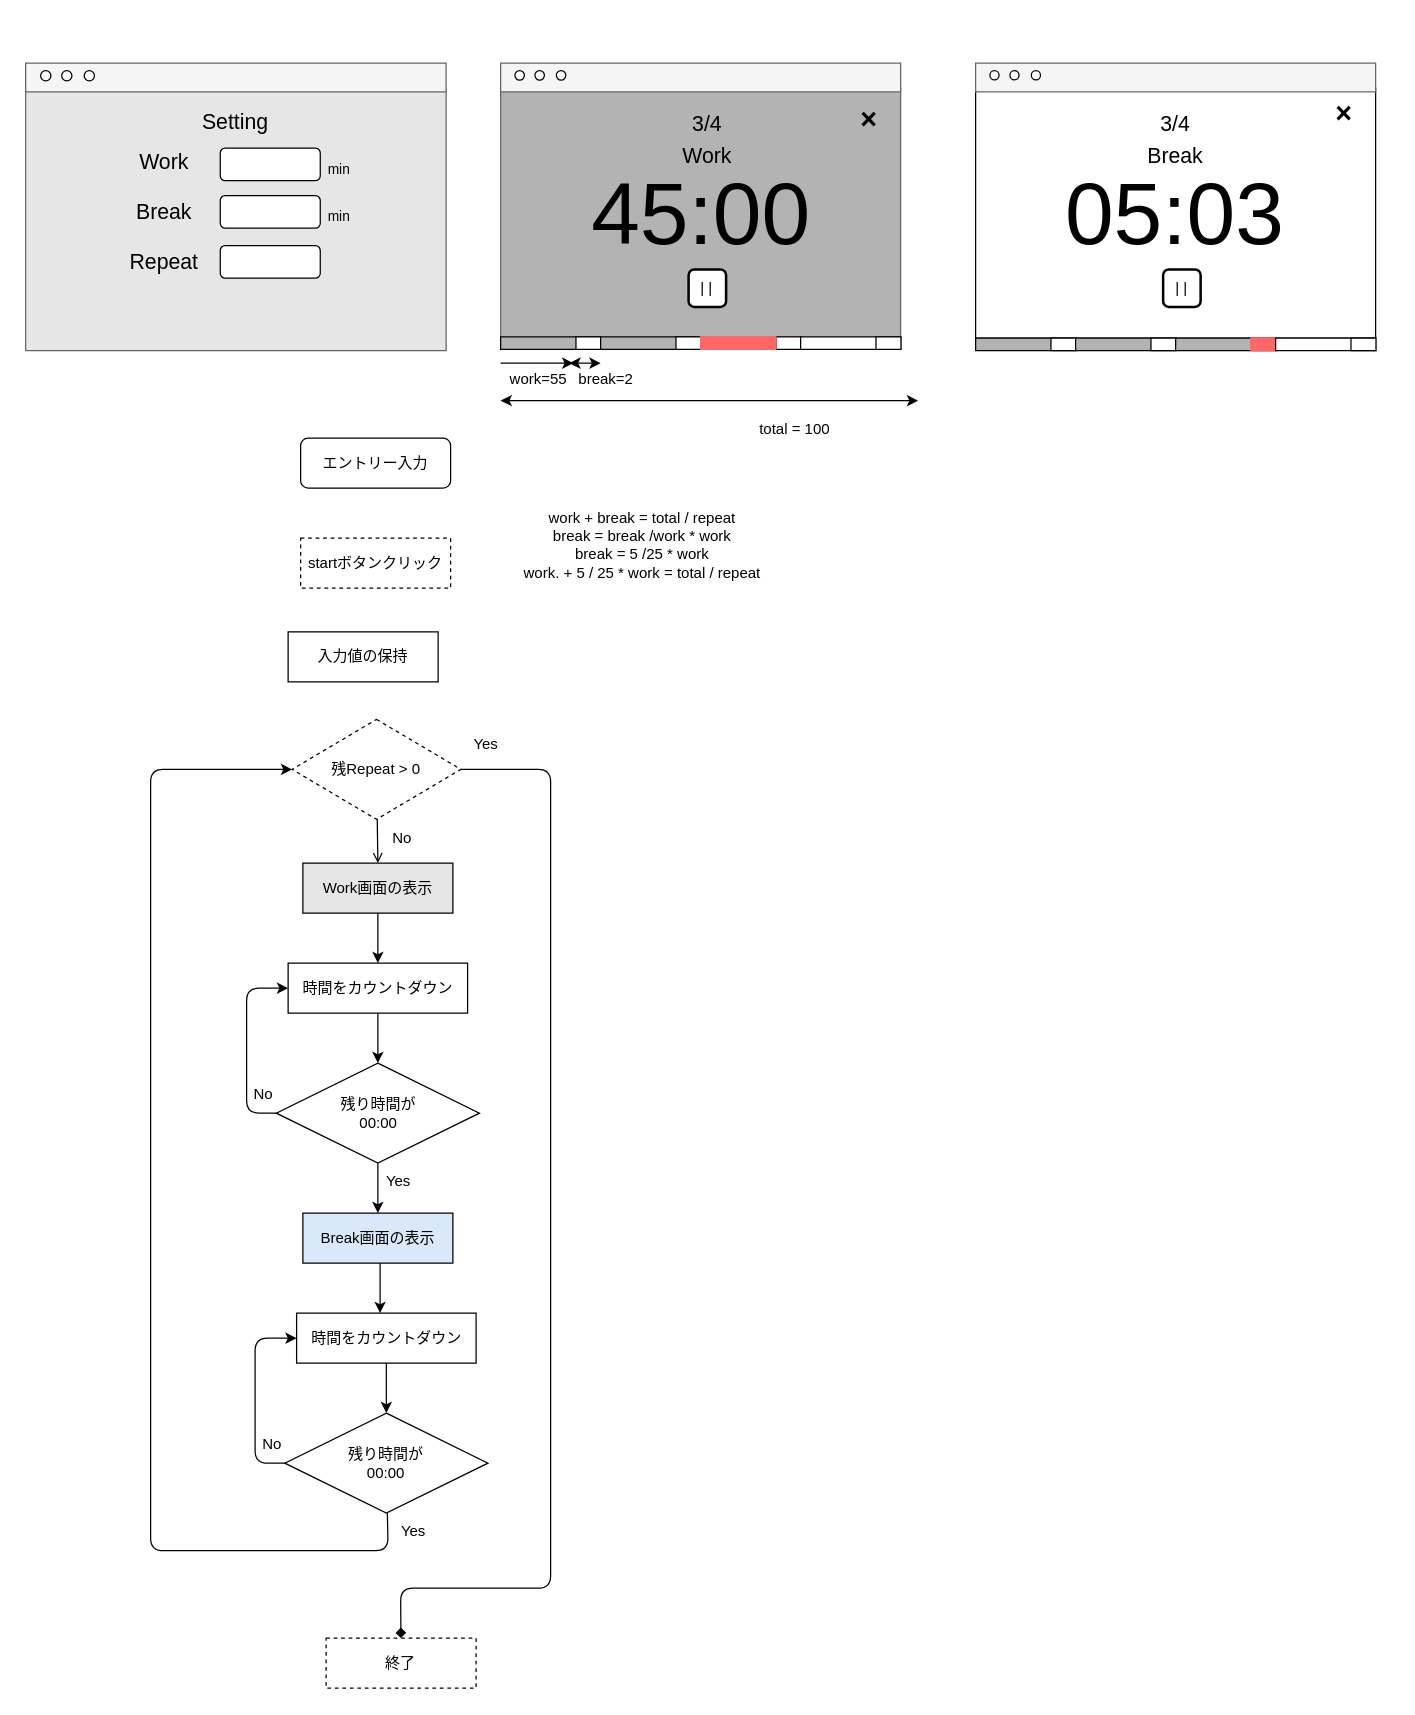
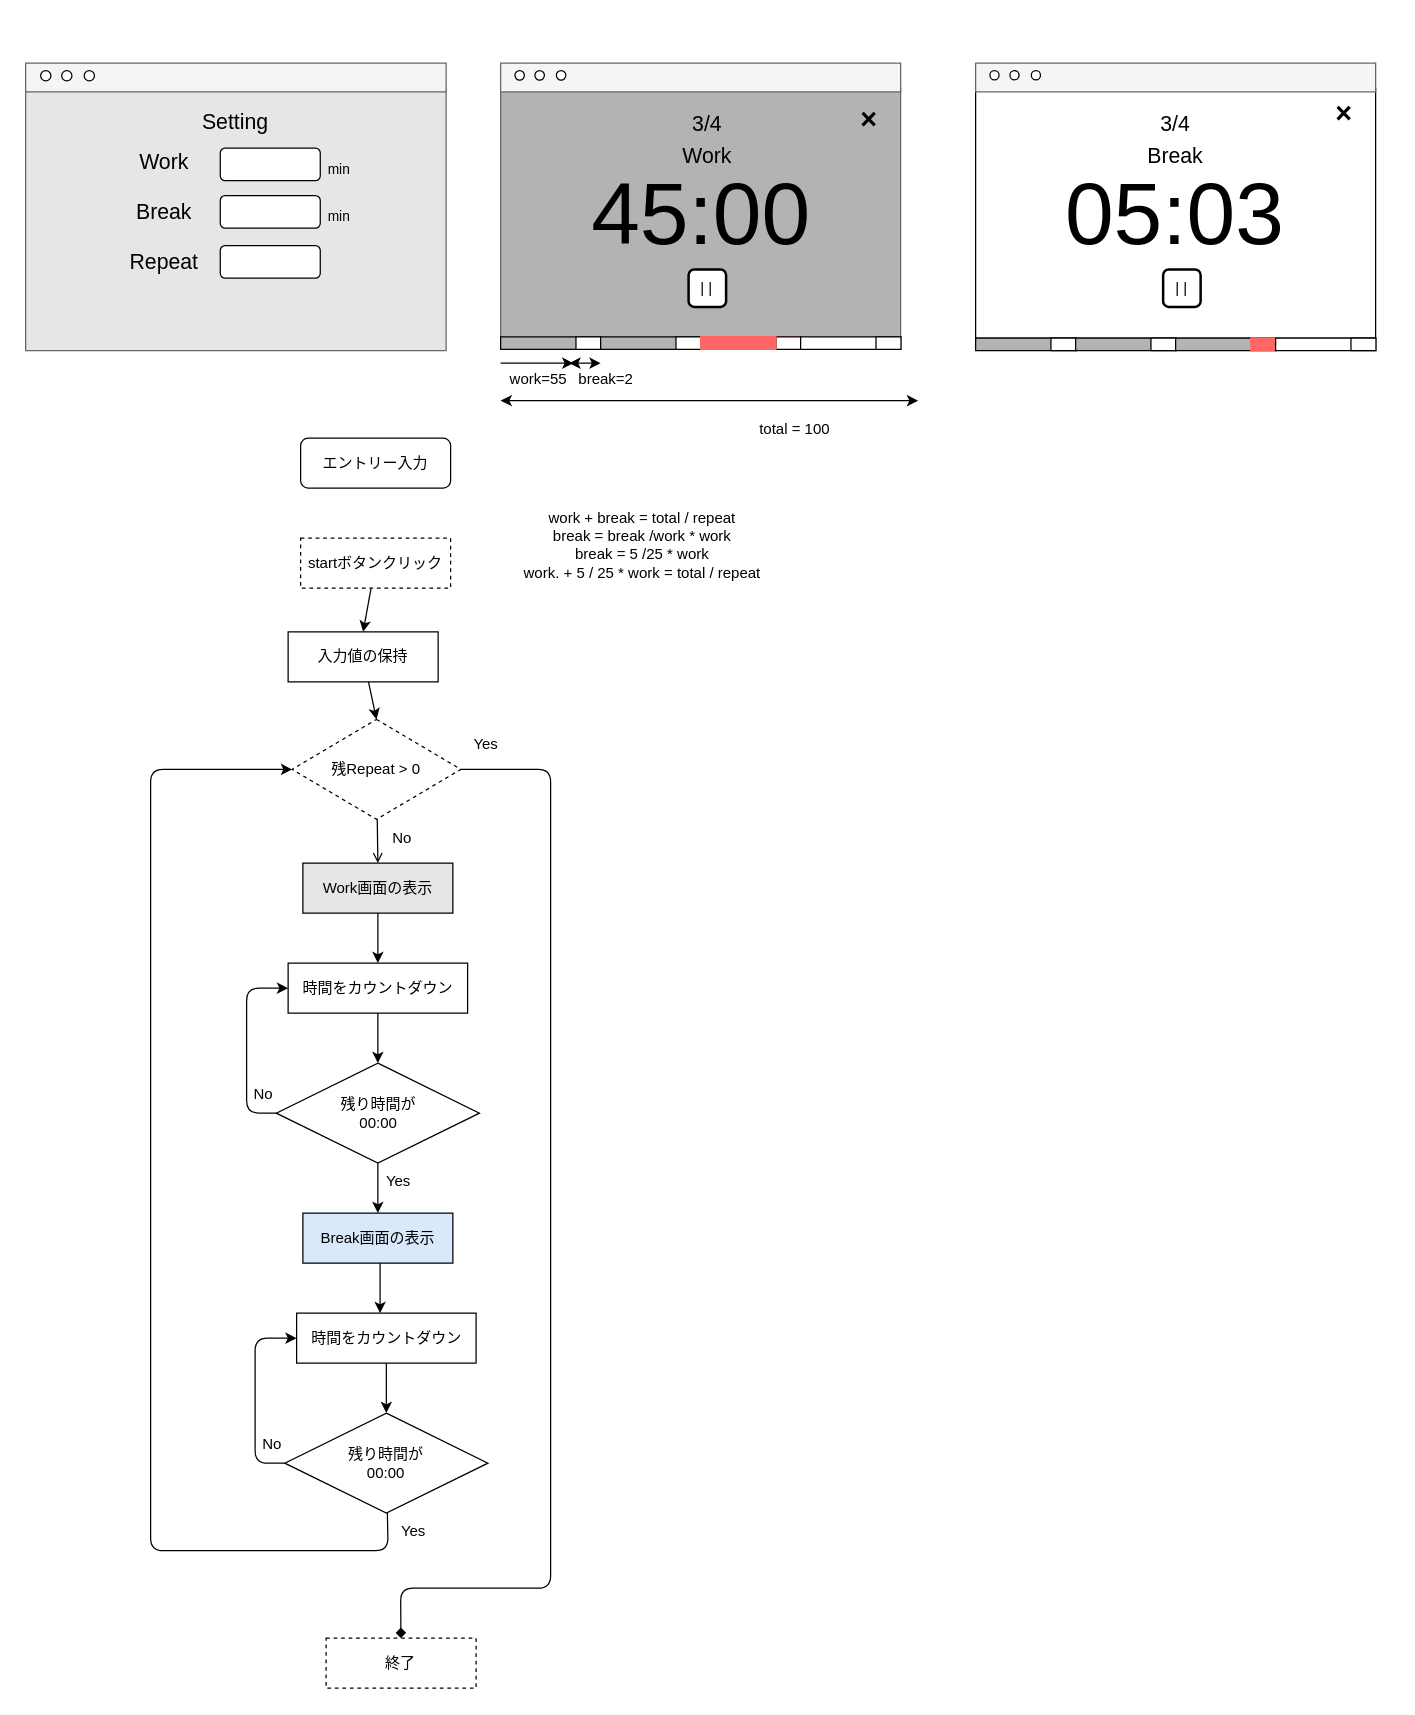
edge "startボタンクリック" -> "入力値の保持": added
edge "入力値の保持" -> "残Repeat > 0": added
